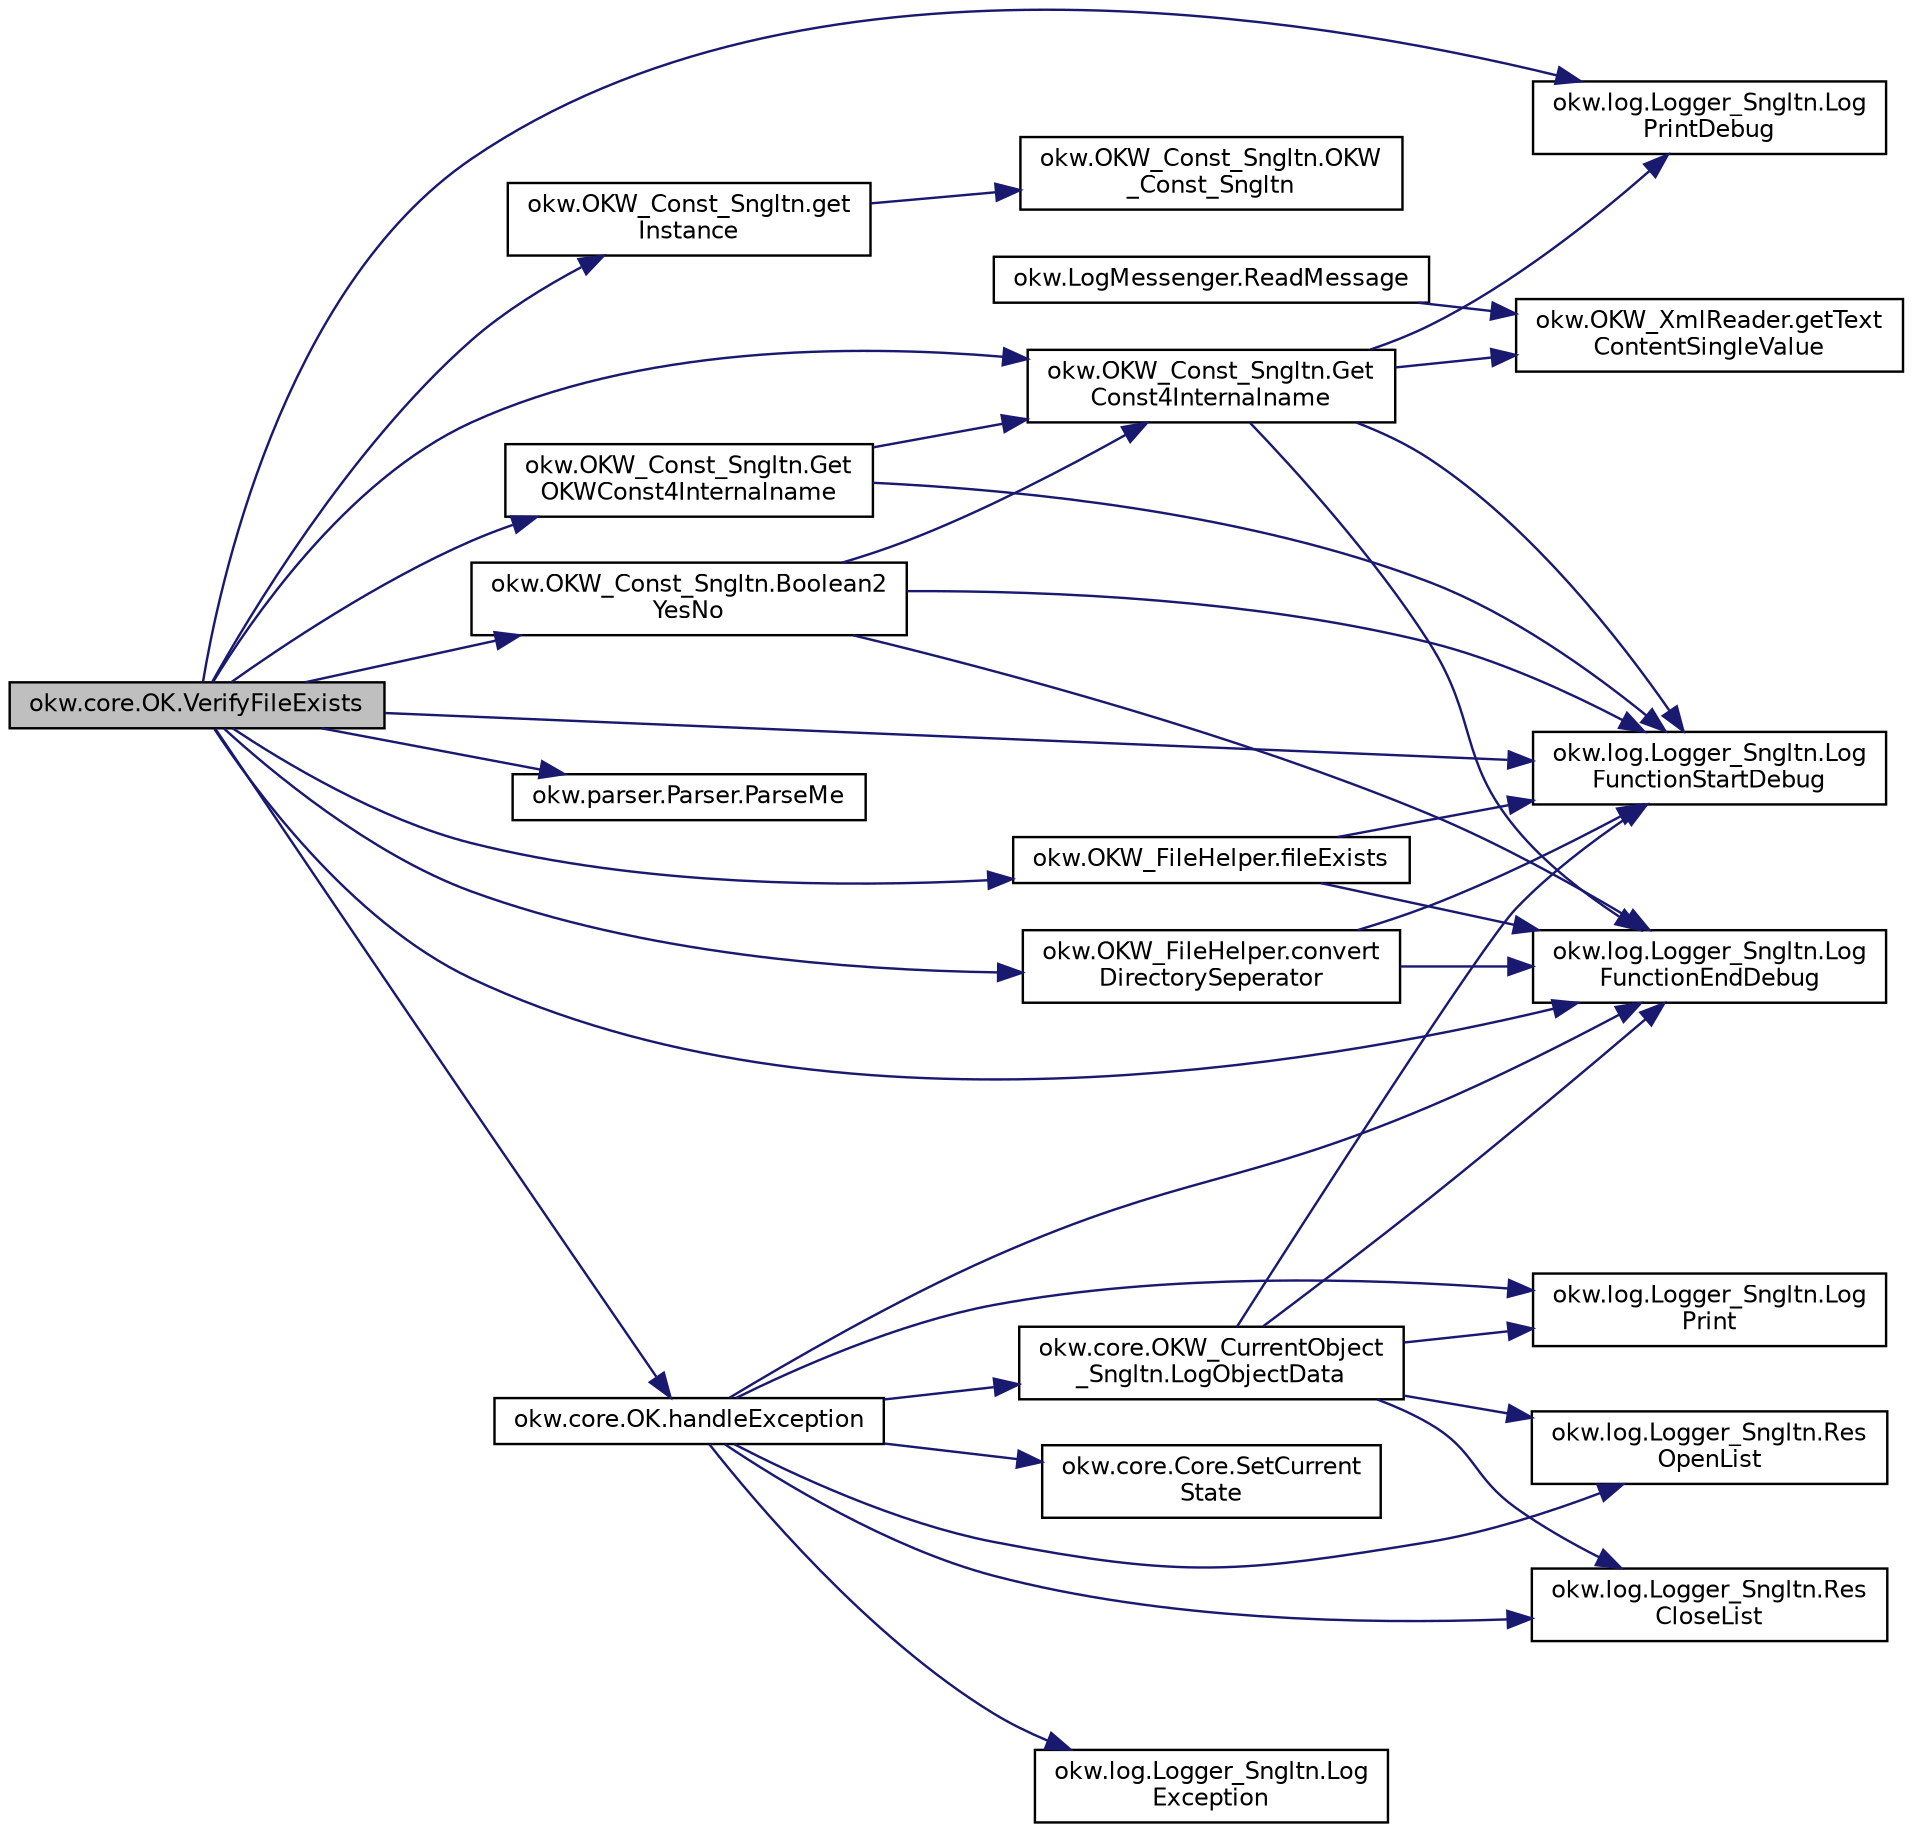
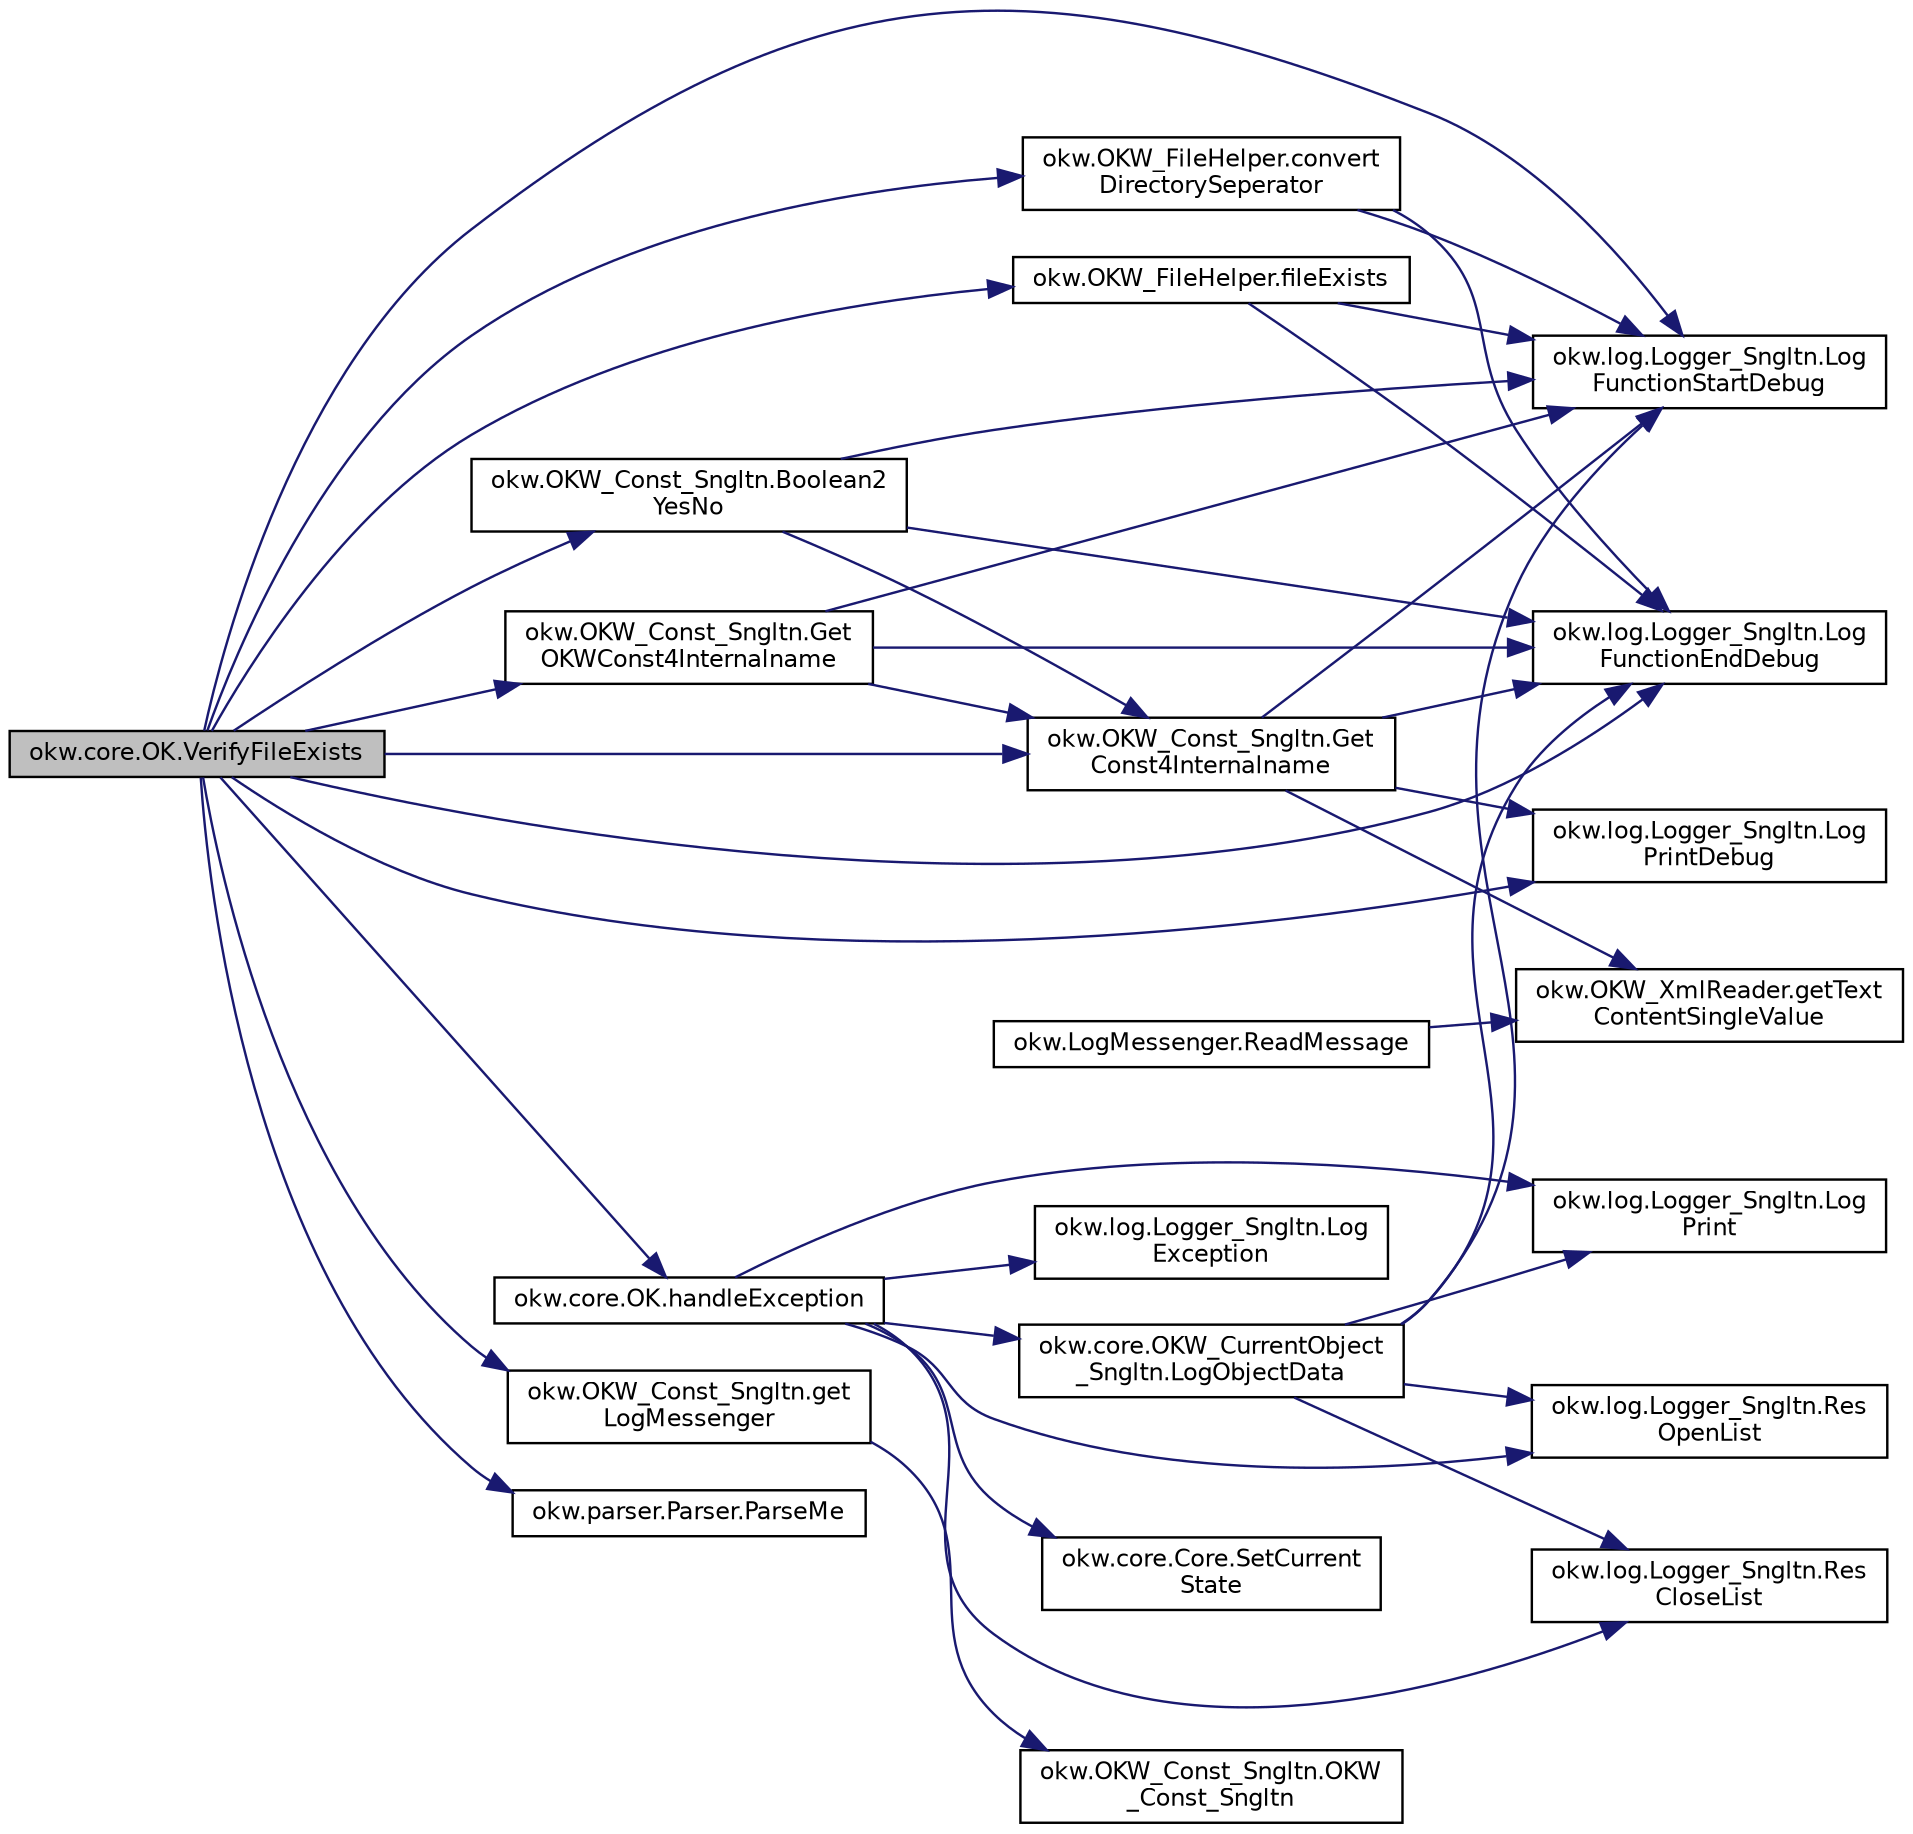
node "okw.OKW_Const_Sngltn.get Instance": label "okw.OKW_Const_Sngltn.get Instance" -> "okw.OKW_Const_Sngltn.get LogMessenger"
edge "okw.core.OK.handleException" -> "okw.log.Logger_Sngltn.Log FunctionEndDebug": now "okw.OKW_Const_Sngltn.Get OKWConst4Internalname" -> "okw.log.Logger_Sngltn.Log FunctionEndDebug"
